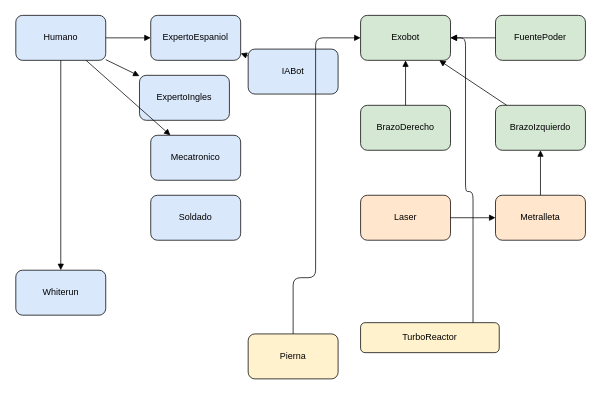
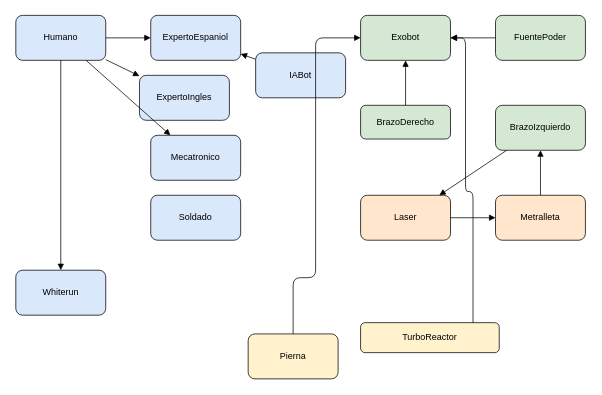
node "IABot": moved (293, 72) -> (300, 75)
edge "BrazoIzquierdo" -> "Exobot": now "BrazoIzquierdo" -> "Laser"
node "BrazoDerecho": size 90x45 -> 90x34
